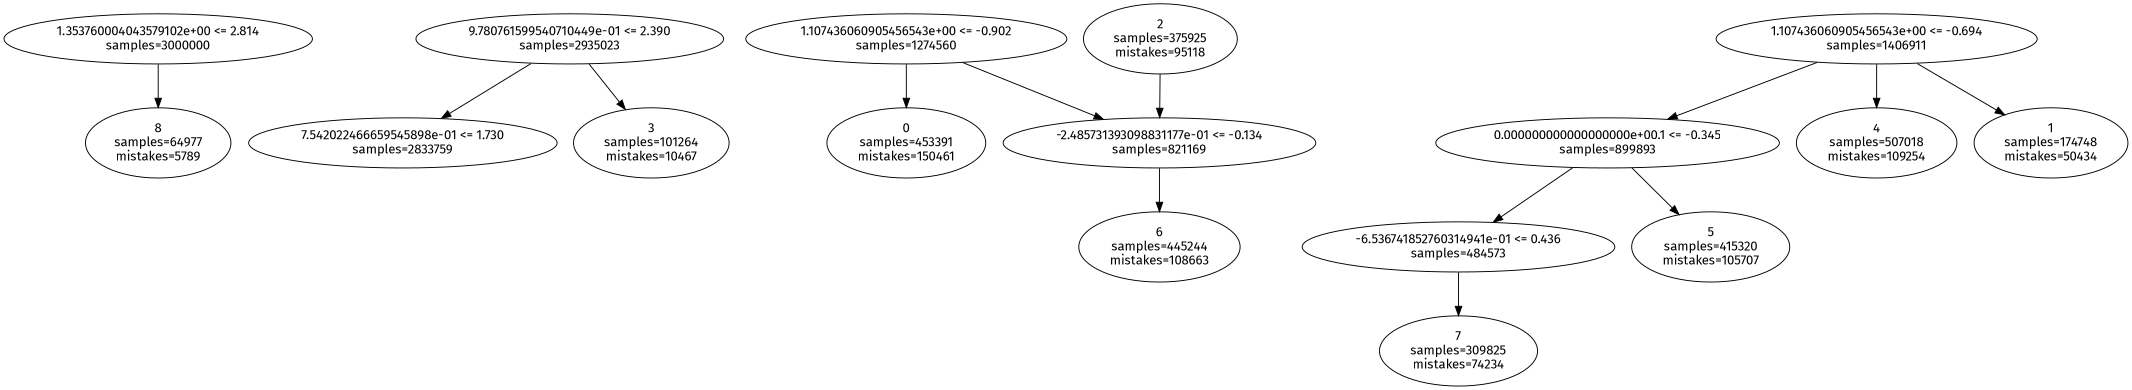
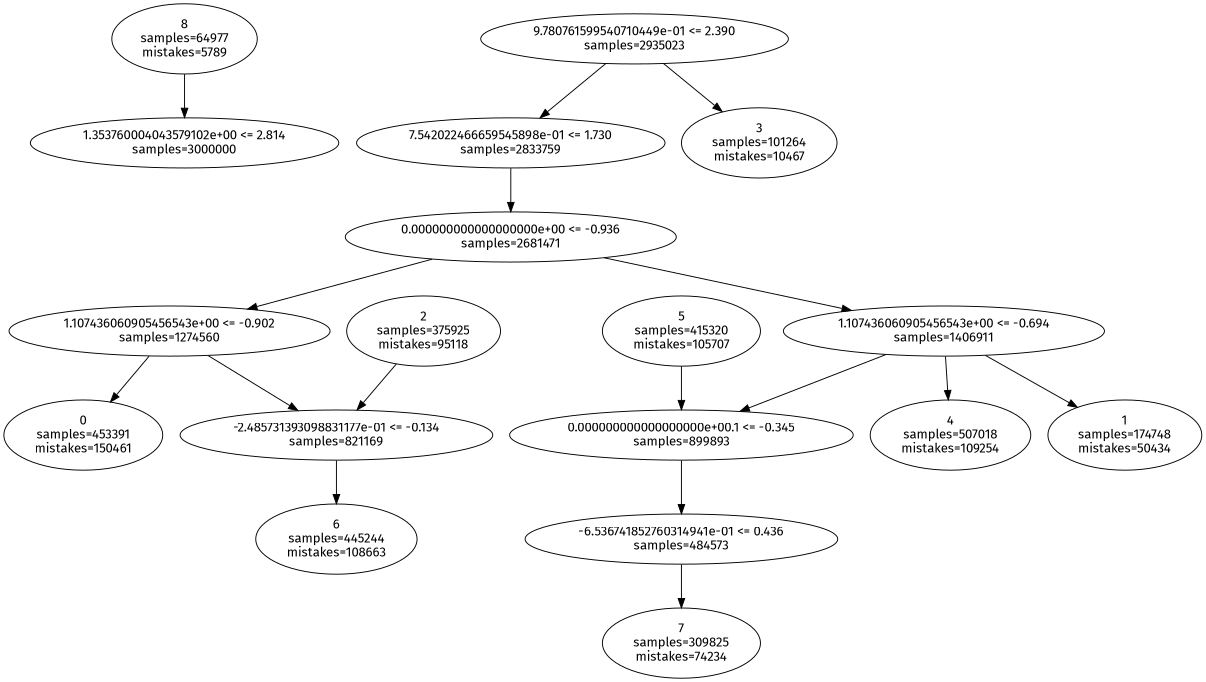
edge "1.353760004043579102e+00 <= 2.814 samples=3000000" -> "8 samples=64977 mistakes=5789": reversed
edge "0.000000000000000000e+00.1 <= -0.345 samples=899893" -> "5 samples=415320 mistakes=105707": reversed
node "0.000000000000000000e+00 <= -0.936 samples=2681471": added
